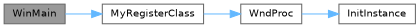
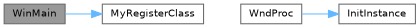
edge "MyRegisterClass" -> "WndProc": removed
